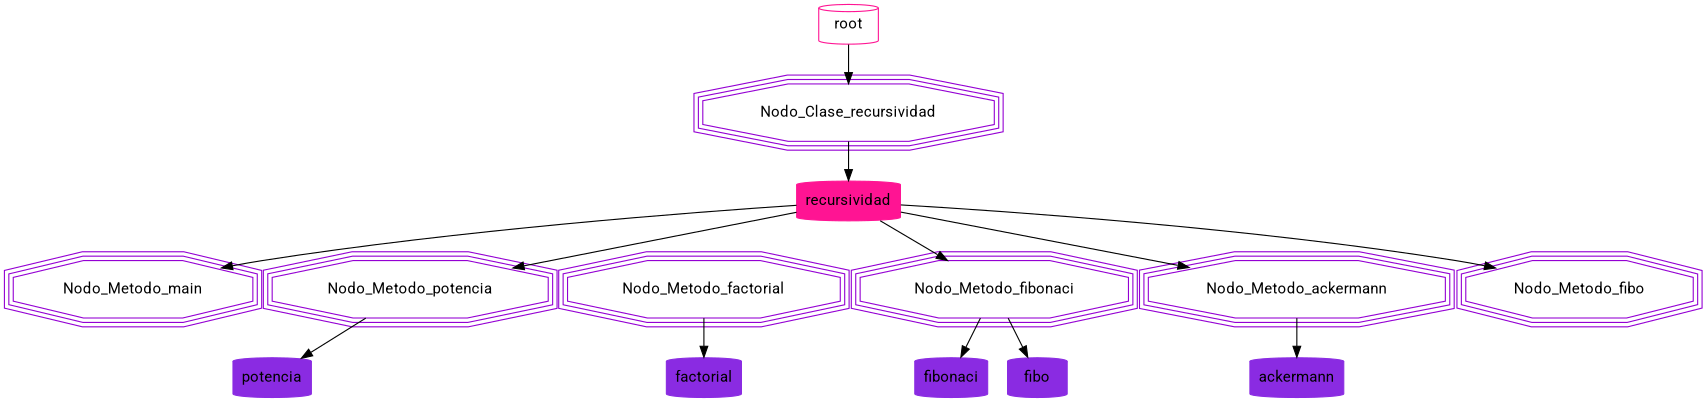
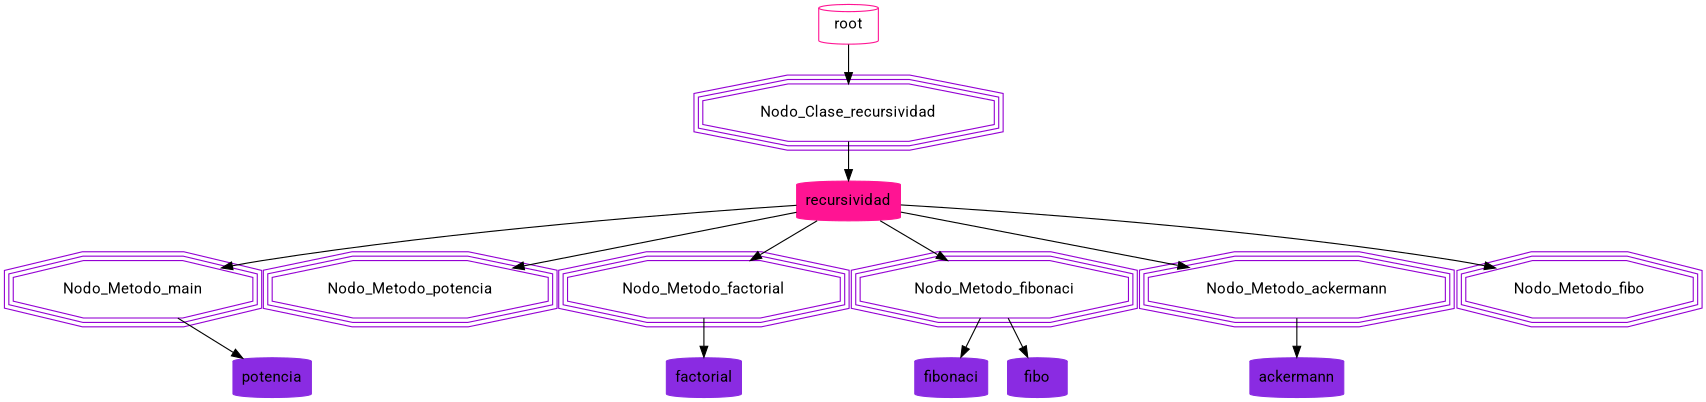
edge "recursividad" -> "Nodo_Metodo_factorial": added
edge "Nodo_Metodo_potencia" -> "potencia": now "Nodo_Metodo_main" -> "potencia"
